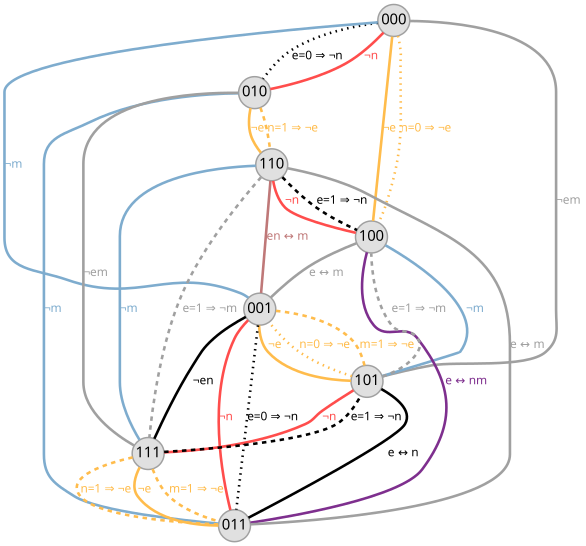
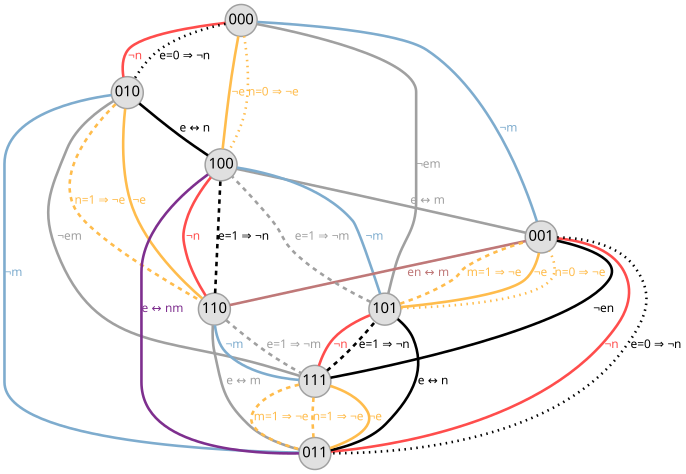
edge "010" -- "100": added, label "e ↔ n"
